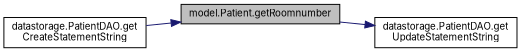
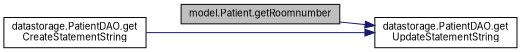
edge "datastorage.PatientDAO.get CreateStatementString" -> "model.Patient.getRoomnumber": now "datastorage.PatientDAO.get CreateStatementString" -> "datastorage.PatientDAO.get UpdateStatementString"
